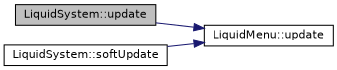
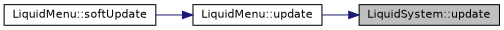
edge "LiquidSystem::update" -> "LiquidMenu::update": reversed
node "LiquidSystem::softUpdate": label "LiquidSystem::softUpdate" -> "LiquidMenu::softUpdate"
